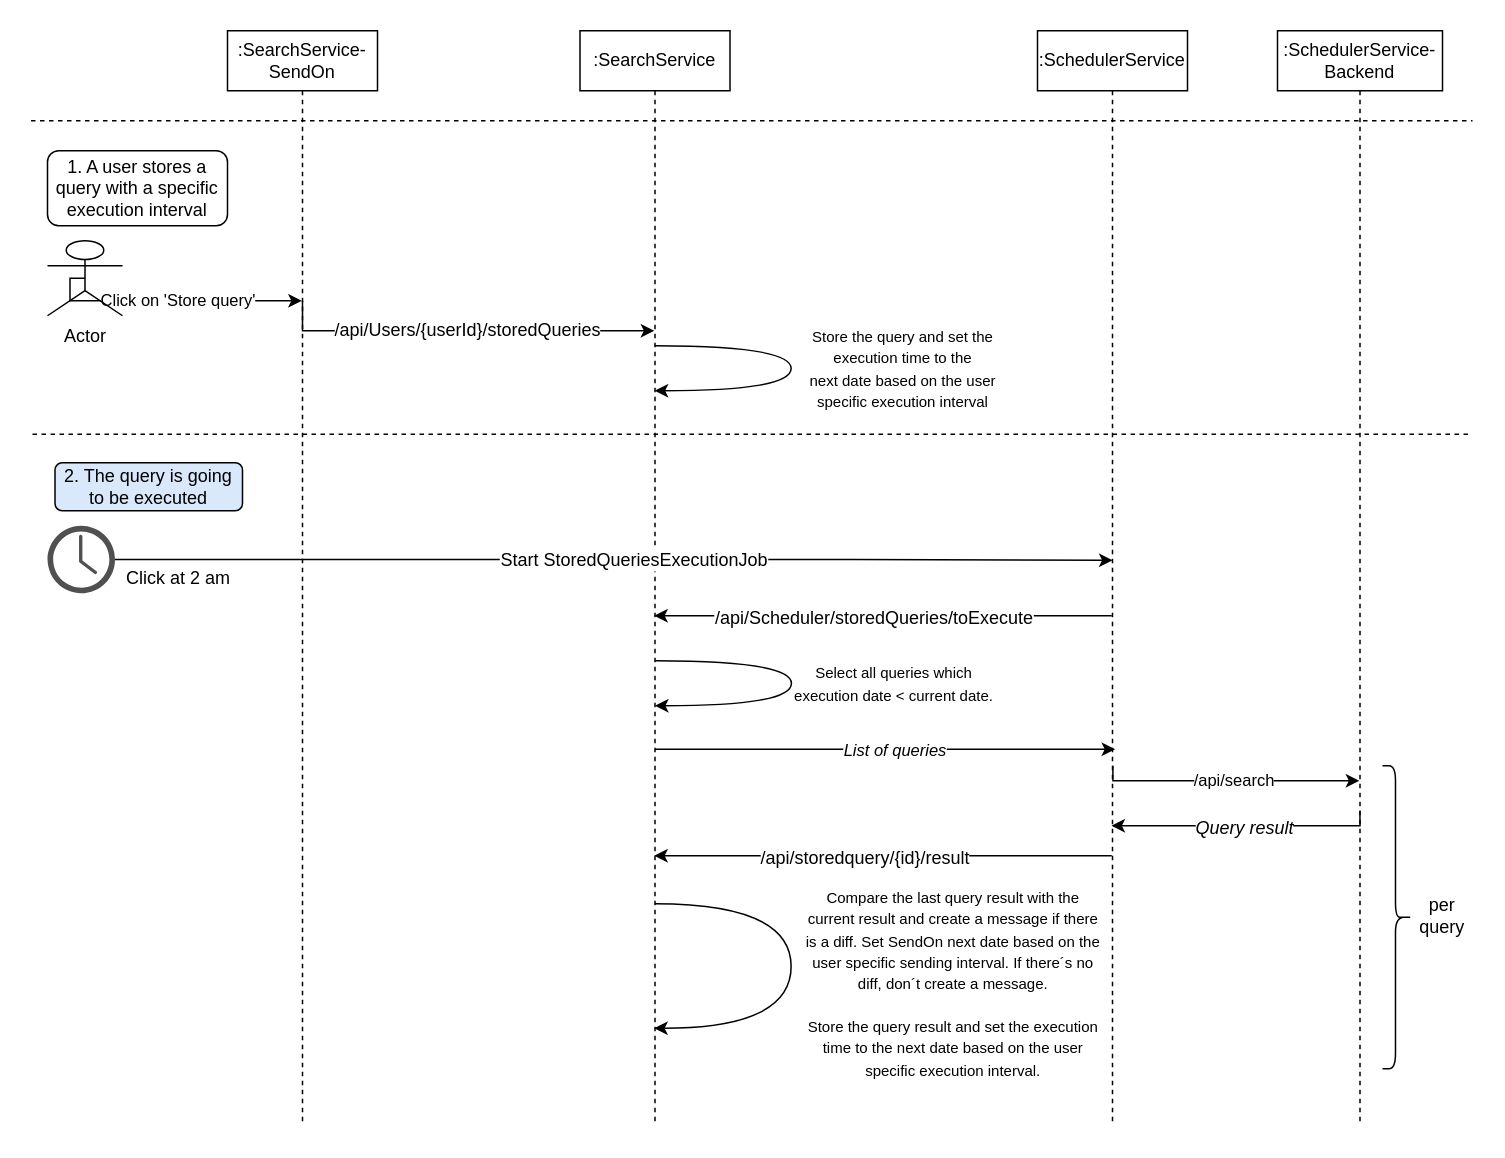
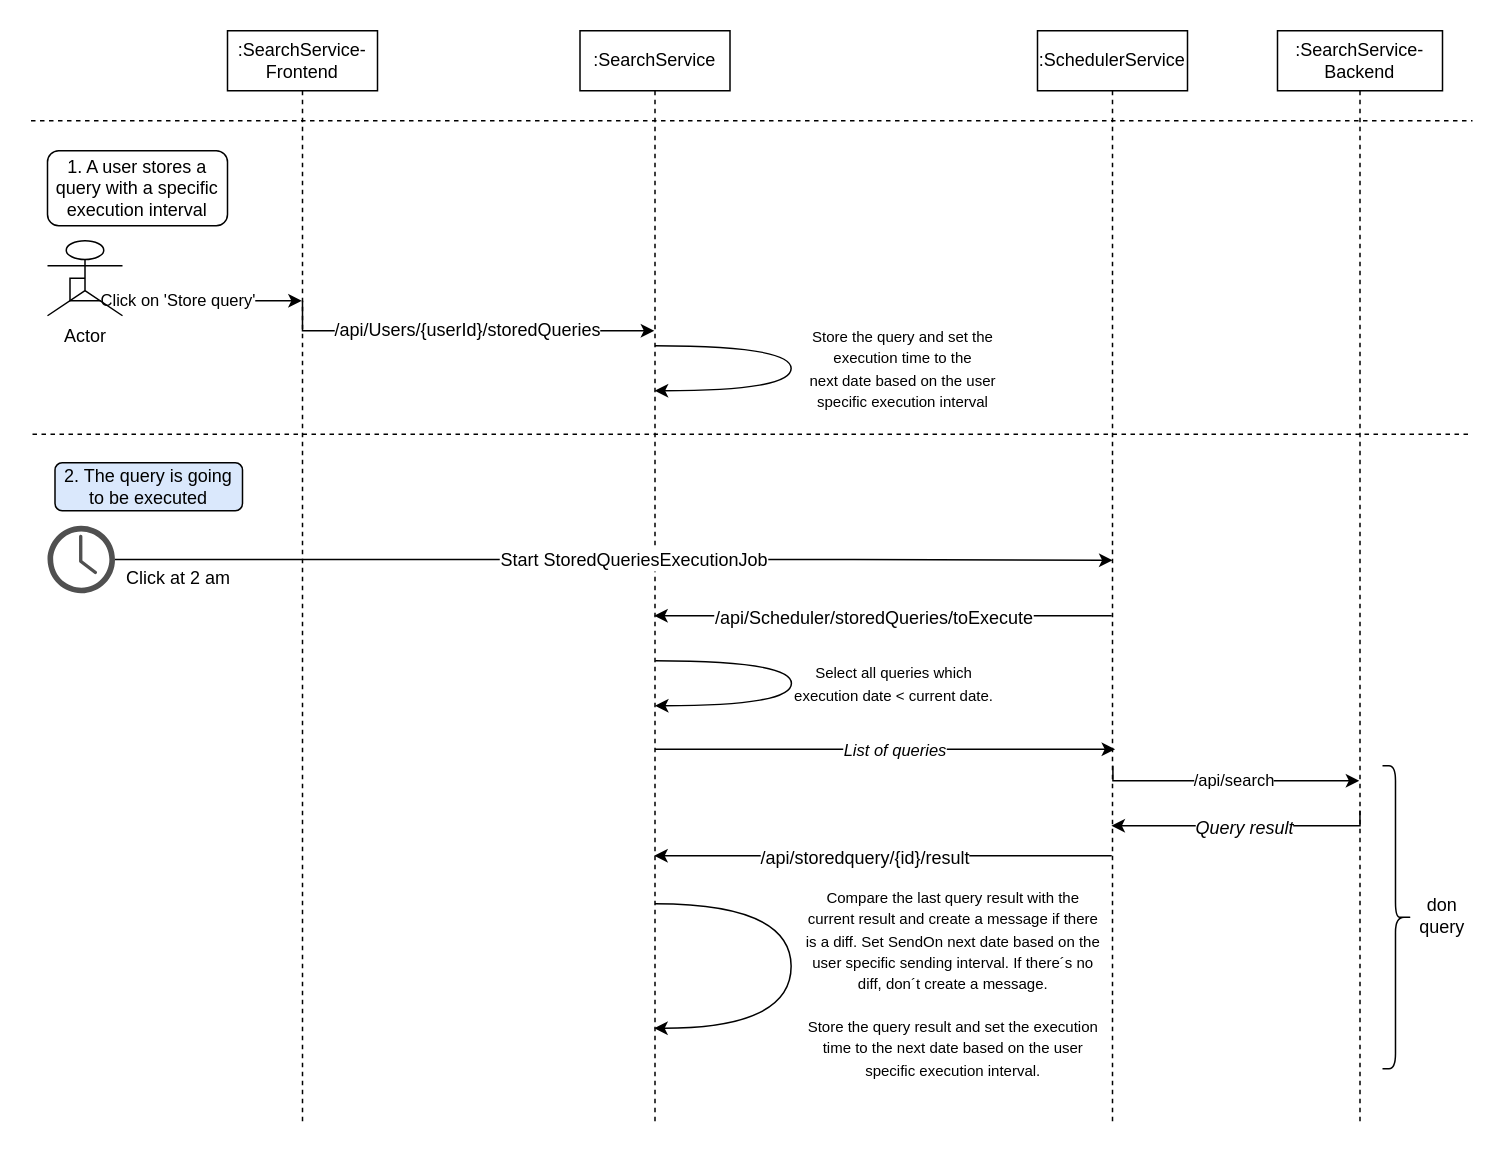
node ":SearchService-SendOn": label ":SearchService-SendOn" -> ":SearchService-Frontend"
node ":SchedulerService-Backend": label ":SchedulerService-Backend" -> ":SearchService-Backend"
node "per query": label "per query" -> "don query"
